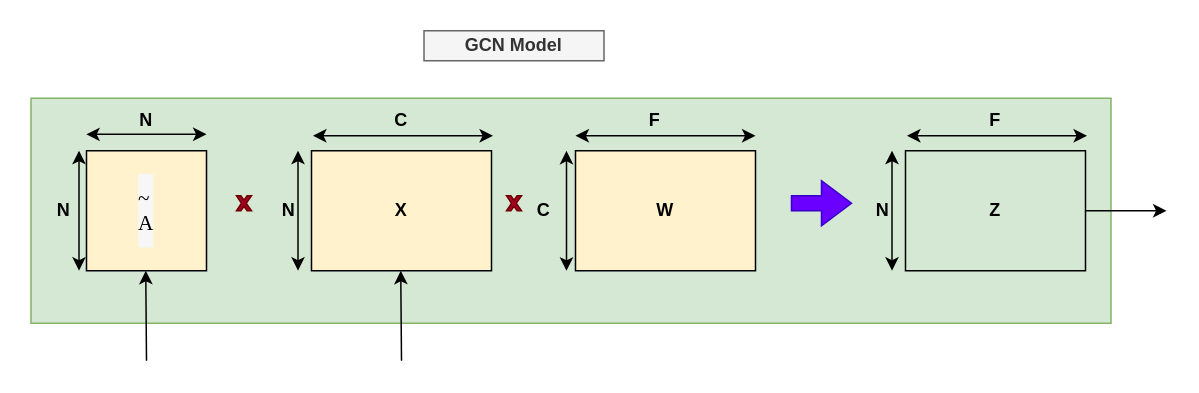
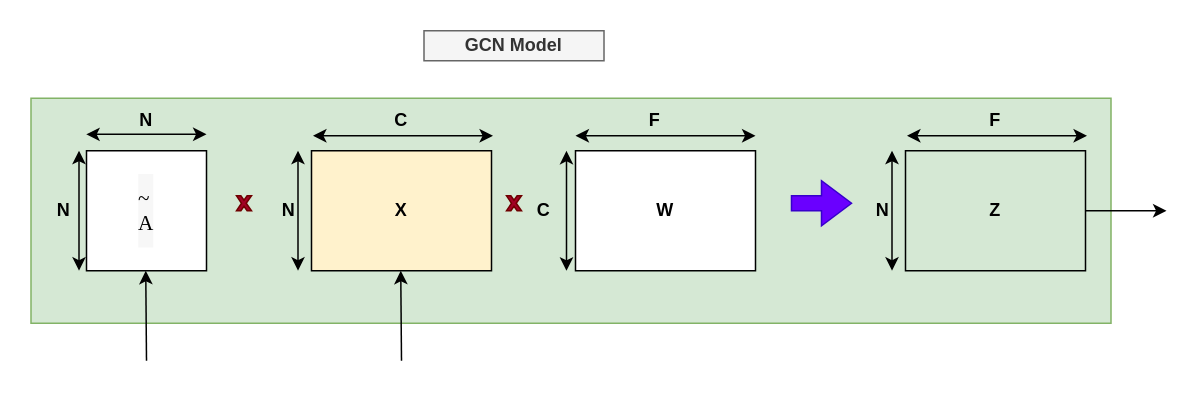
node "~A": fillcolor #fff2cc -> #ffffff
node "W": fillcolor #fff2cc -> #ffffff
